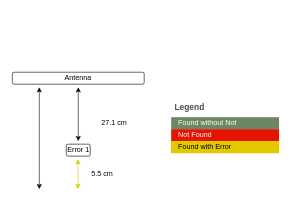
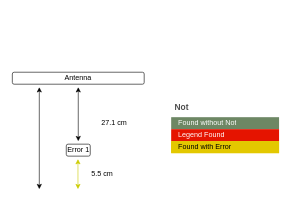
node "Legend": label "Legend" -> "Not"
node "Not Found": label "Not Found" -> "Legend Found"
